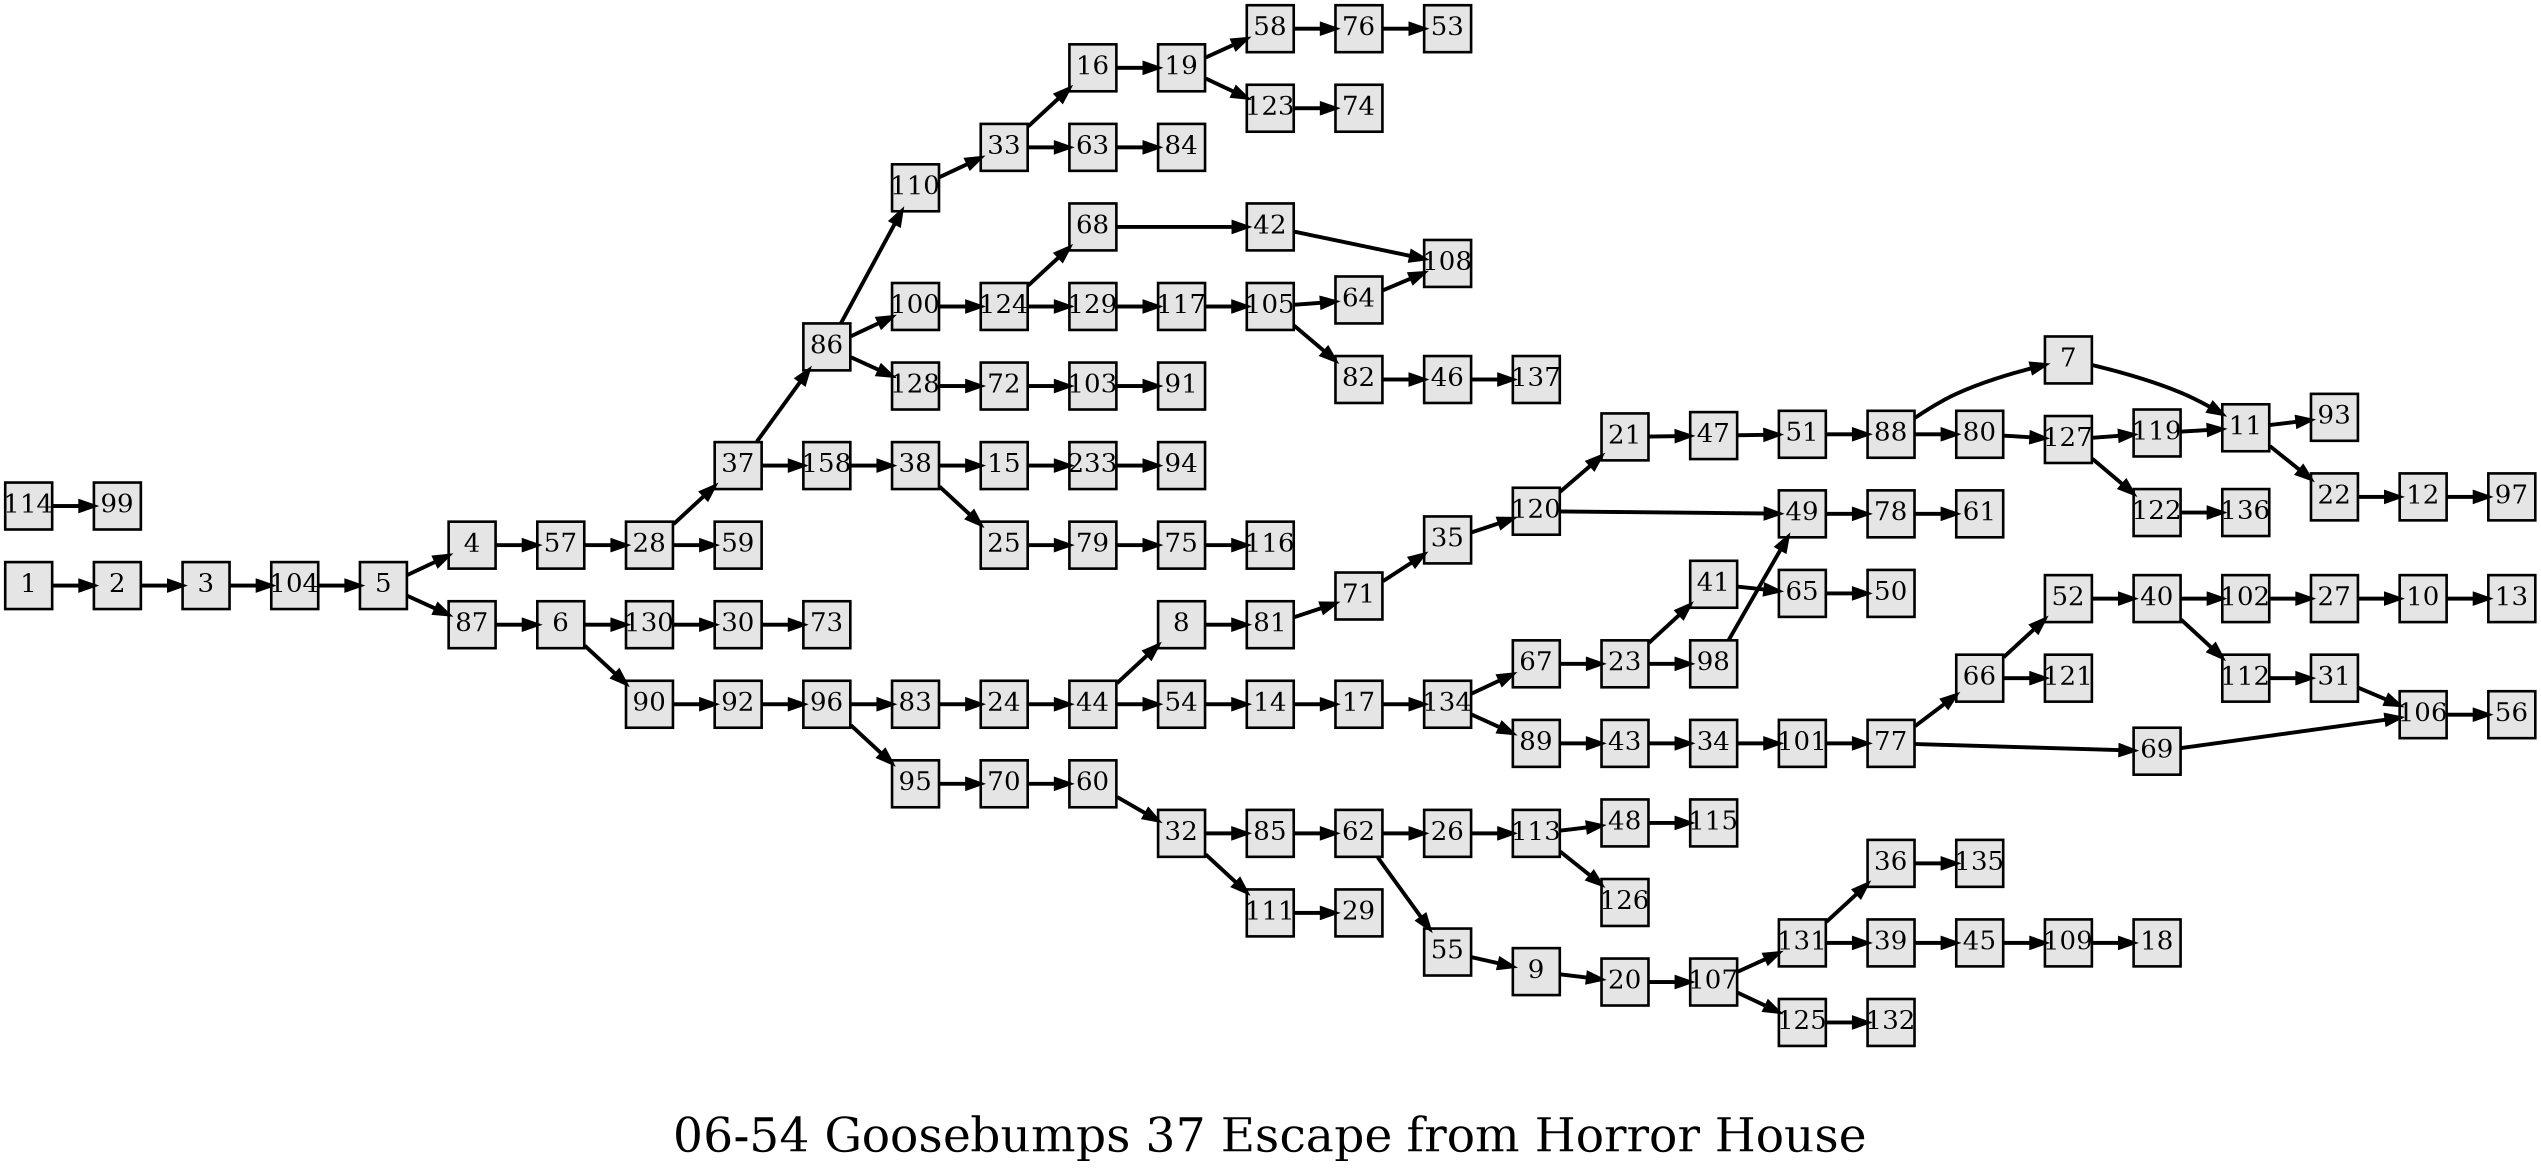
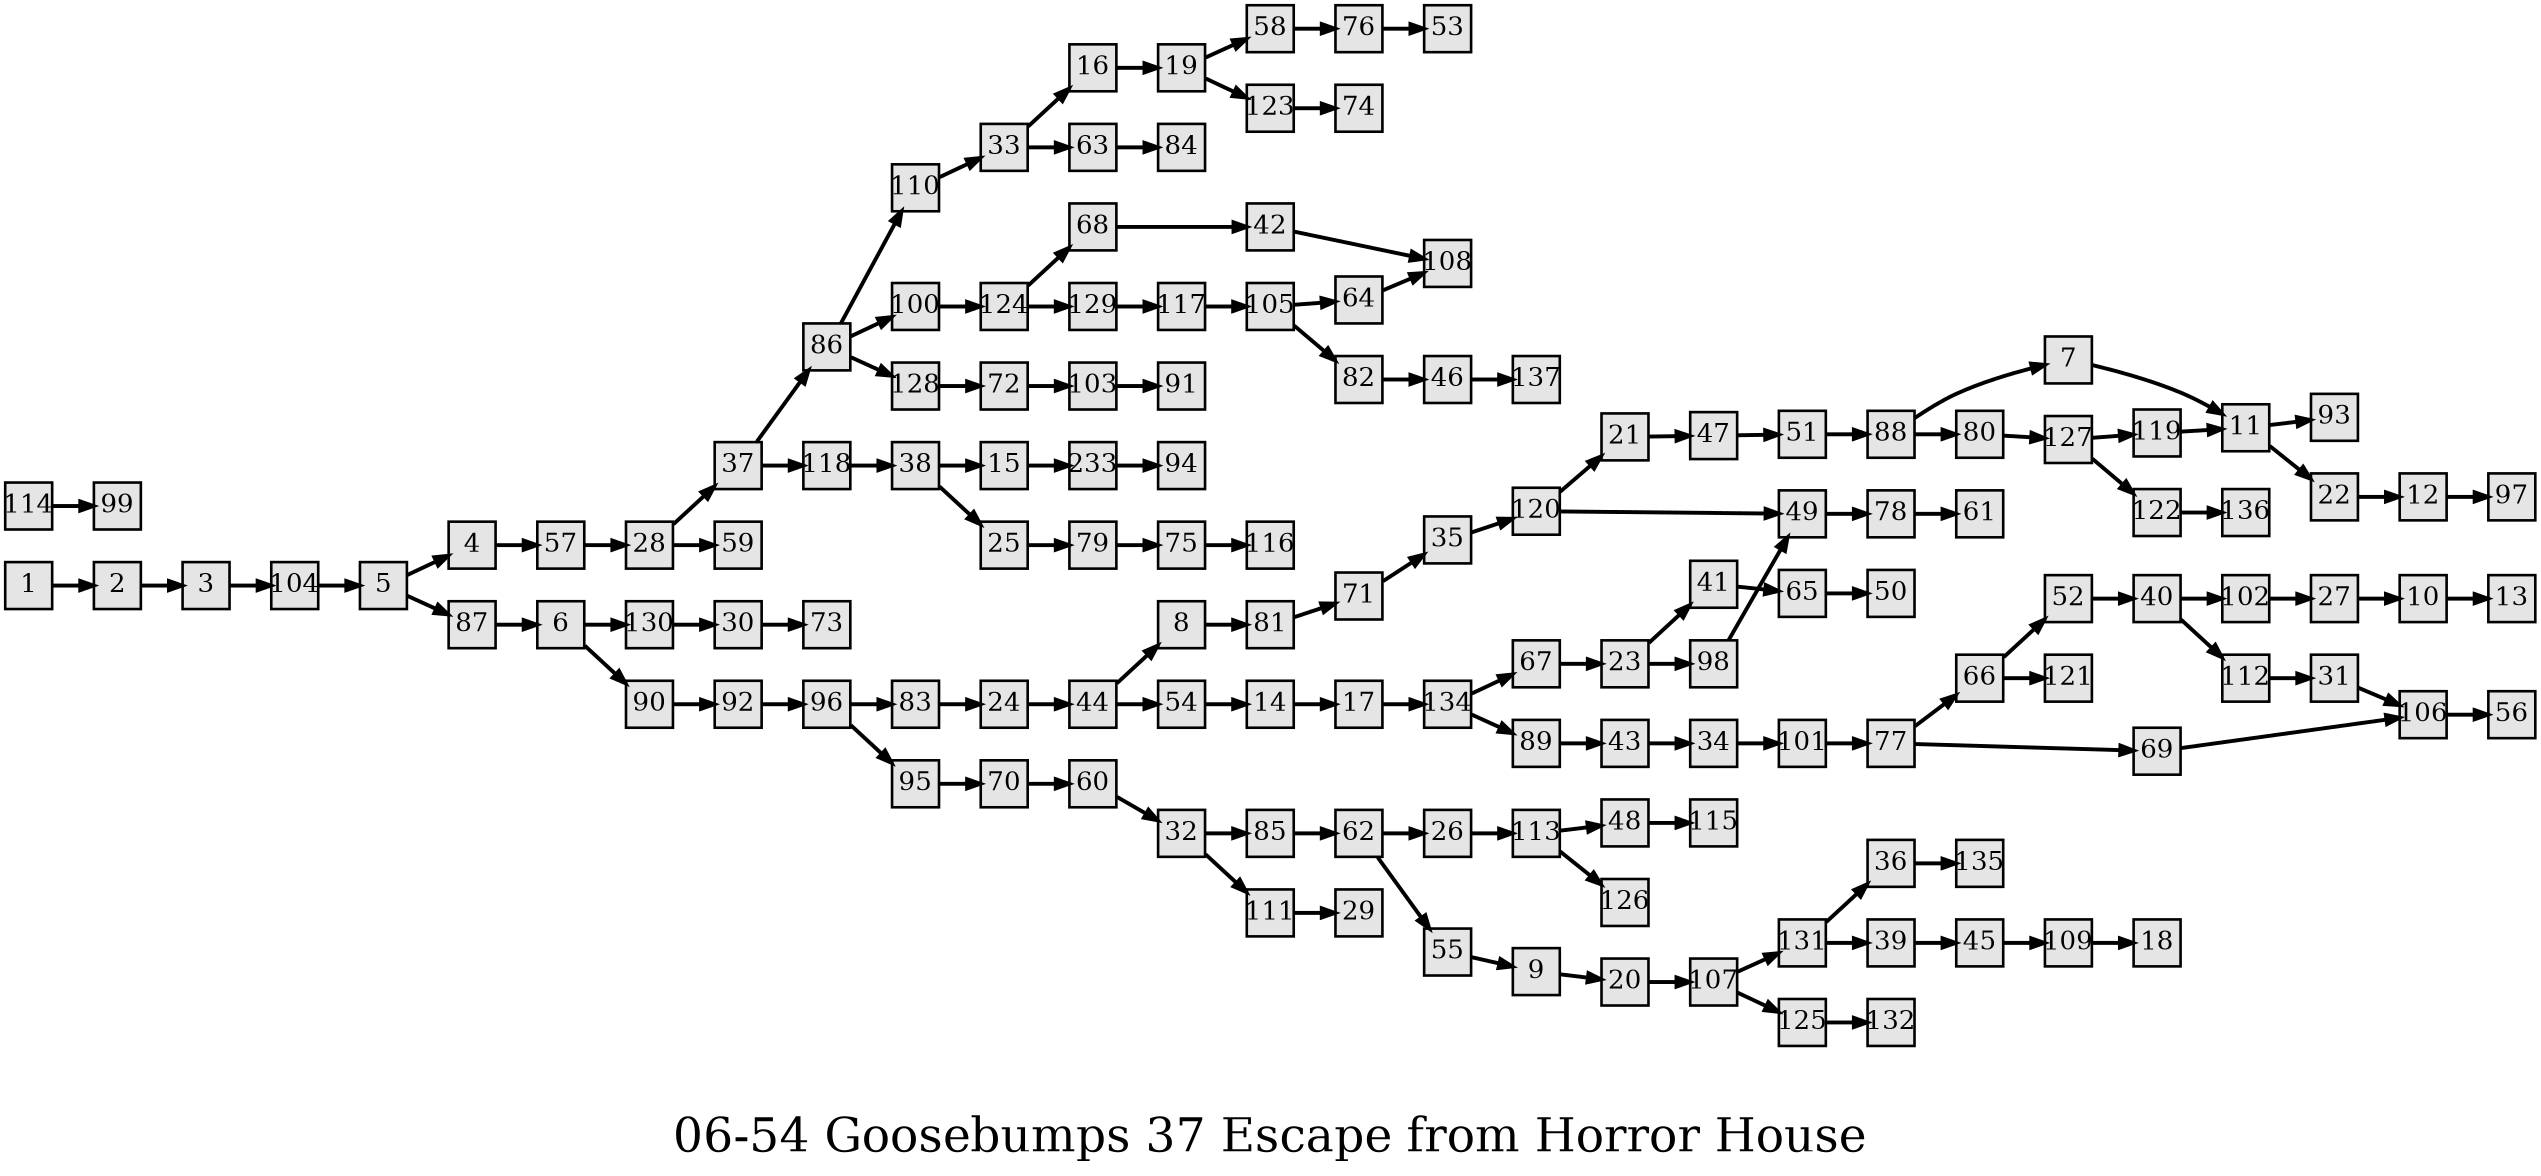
node "158": label "158" -> "118"
